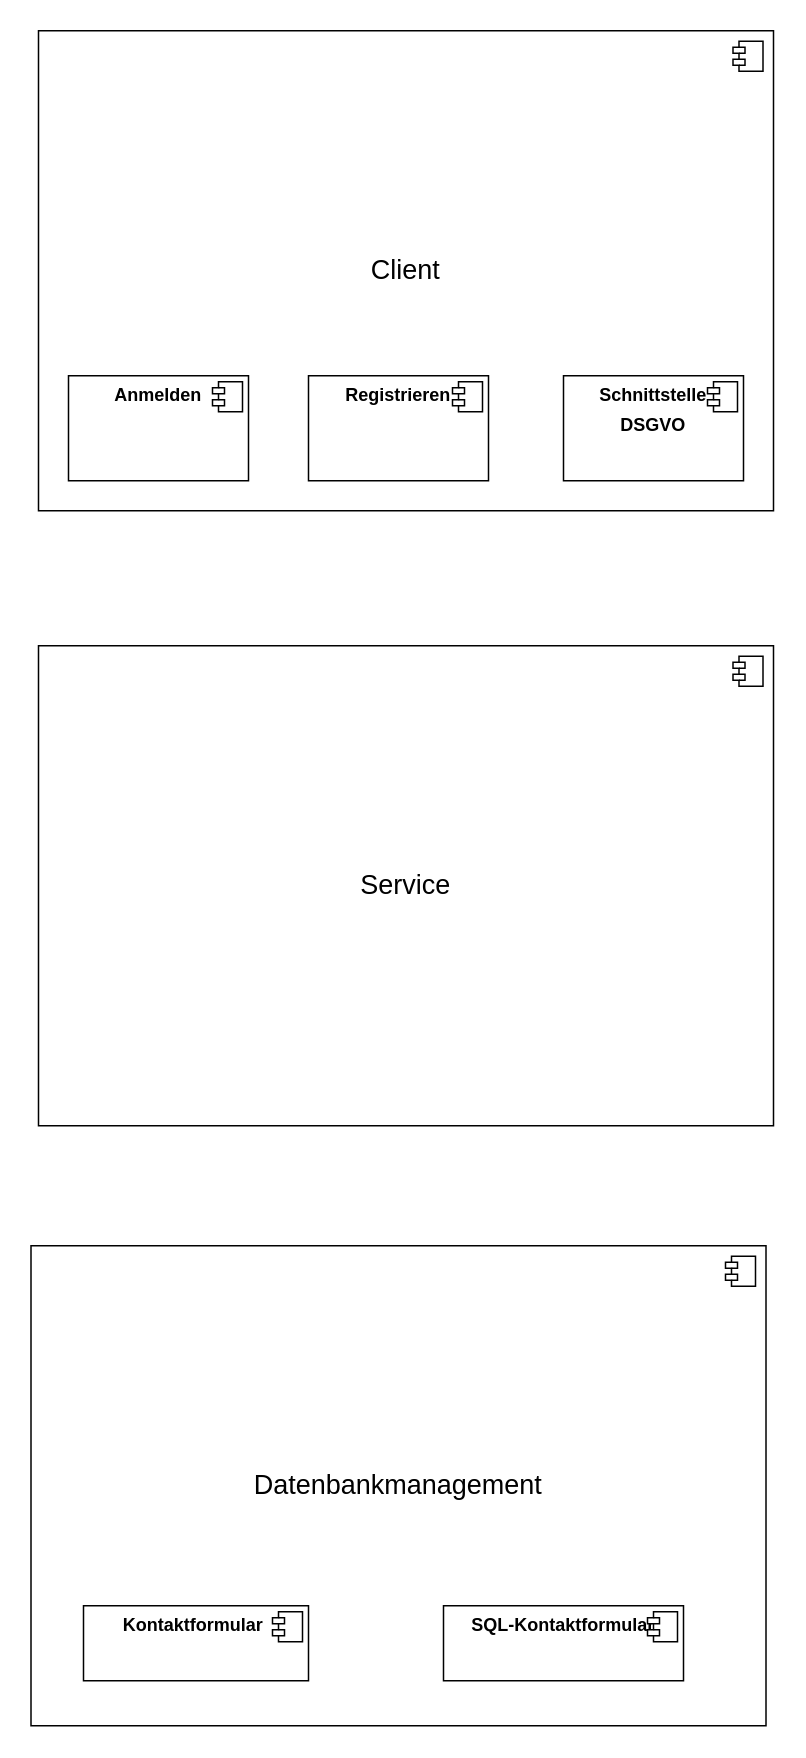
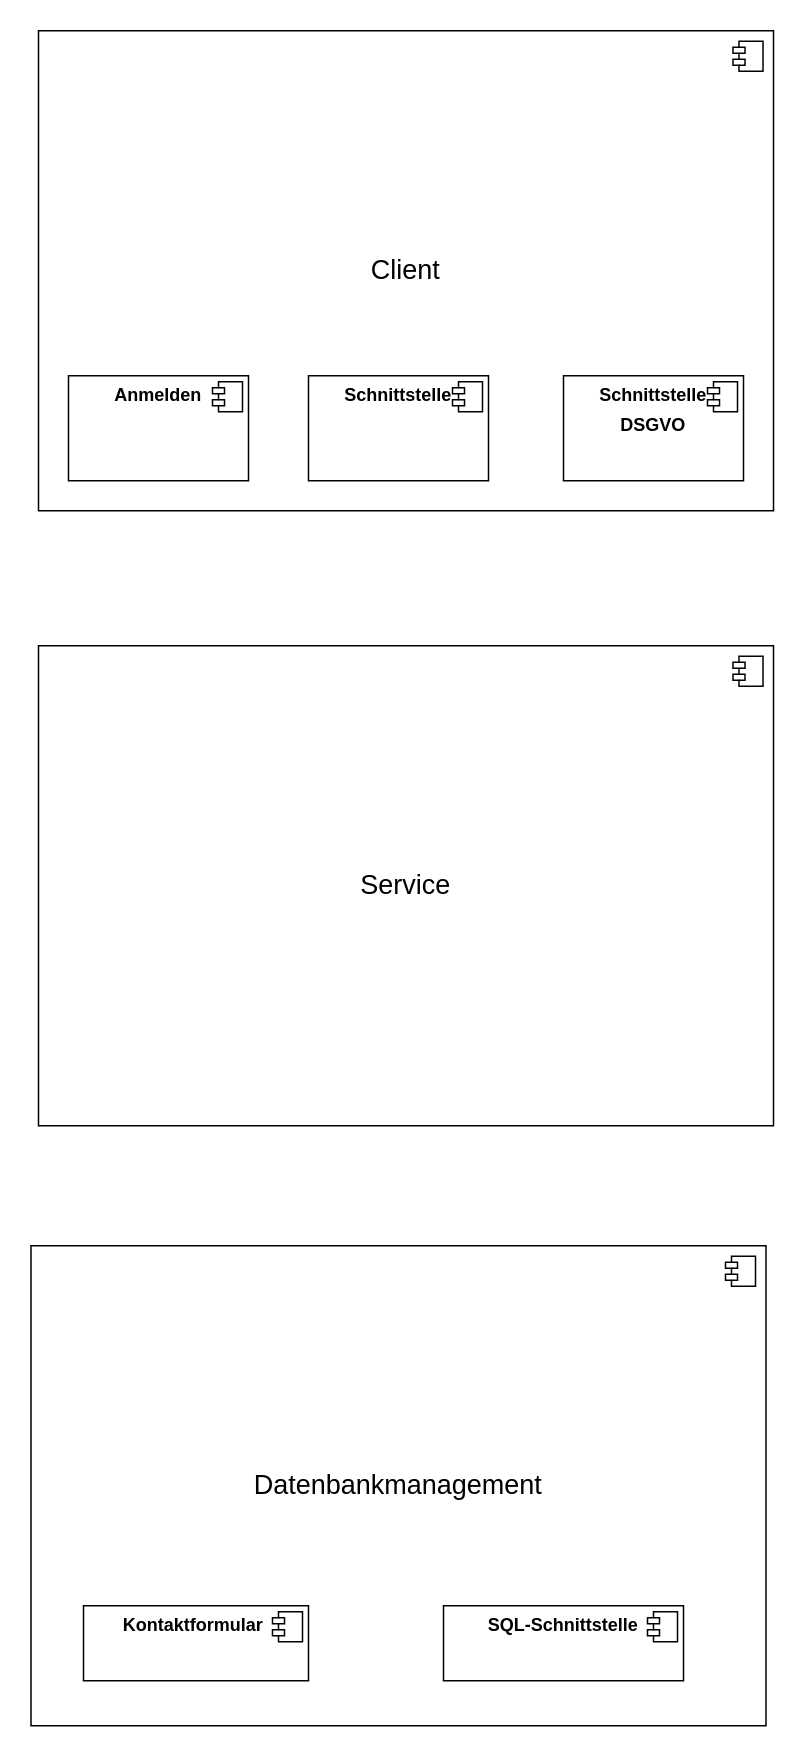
node "Registrieren": label "Registrieren" -> "Schnittstelle"
node "SQL-Kontaktformular": label "SQL-Kontaktformular" -> "SQL-Schnittstelle"
